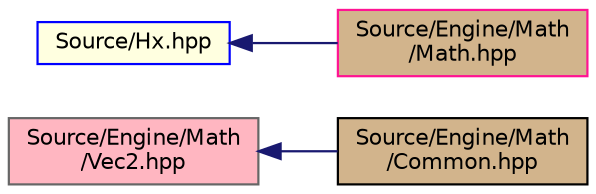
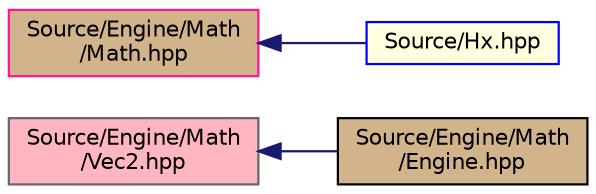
edge "Source/Engine/Math /Math.hpp" -> "Source/Hx.hpp": reversed
node "Source/Engine/Math /Common.hpp": label "Source/Engine/Math /Common.hpp" -> "Source/Engine/Math /Engine.hpp"
